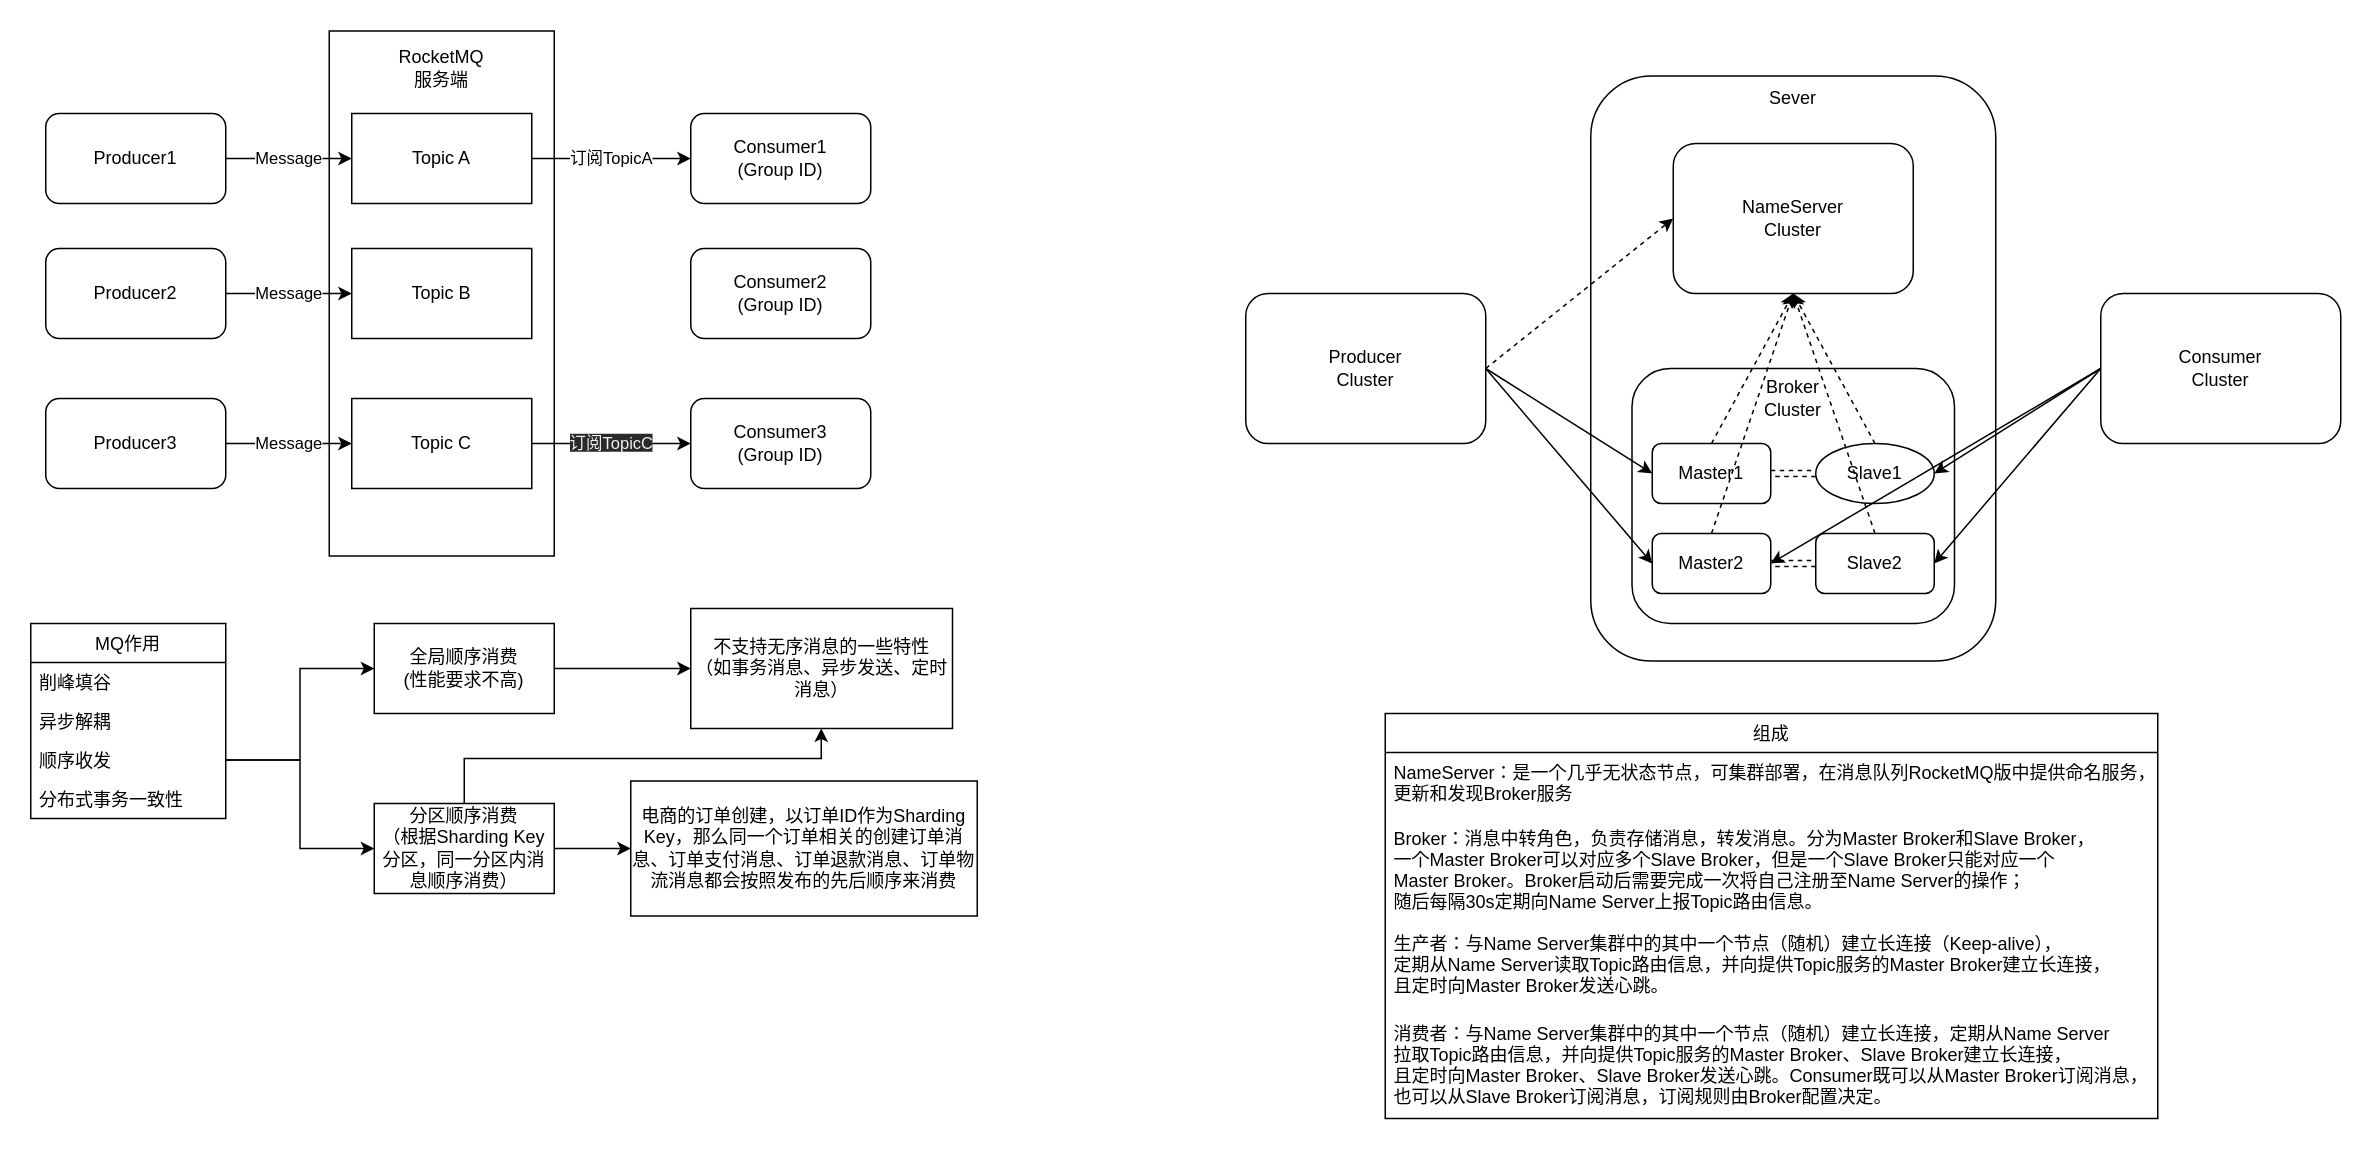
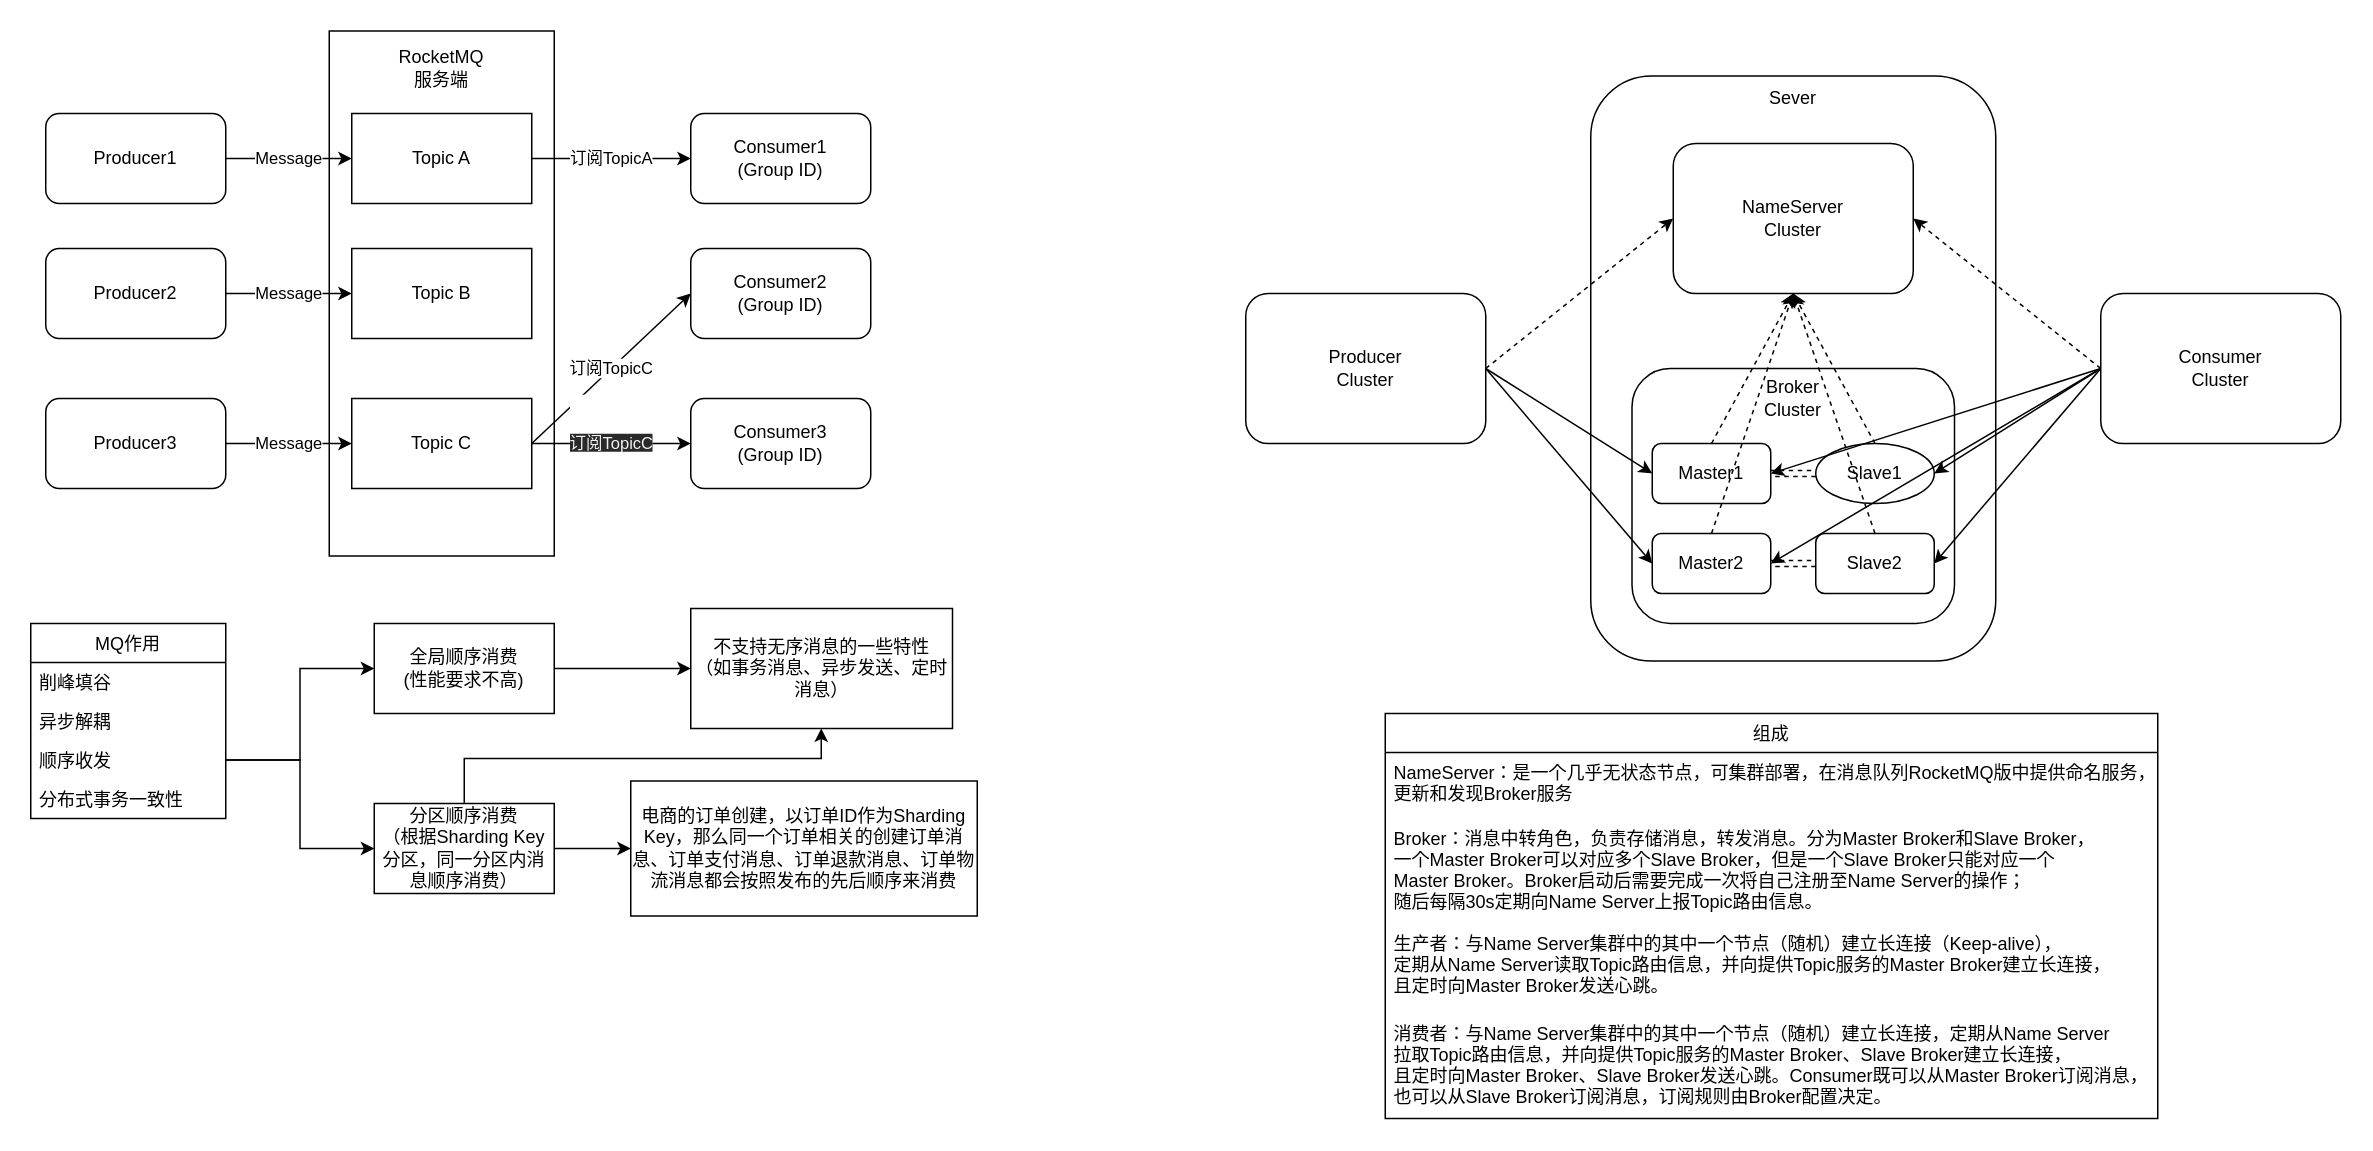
edge "Consumer Cluster" -> "NameServer Cluster": added
edge "Topic C" -> "Consumer2 (Group ID)": added, label "订阅TopicC"
edge "Consumer Cluster" -> "Master1": added
